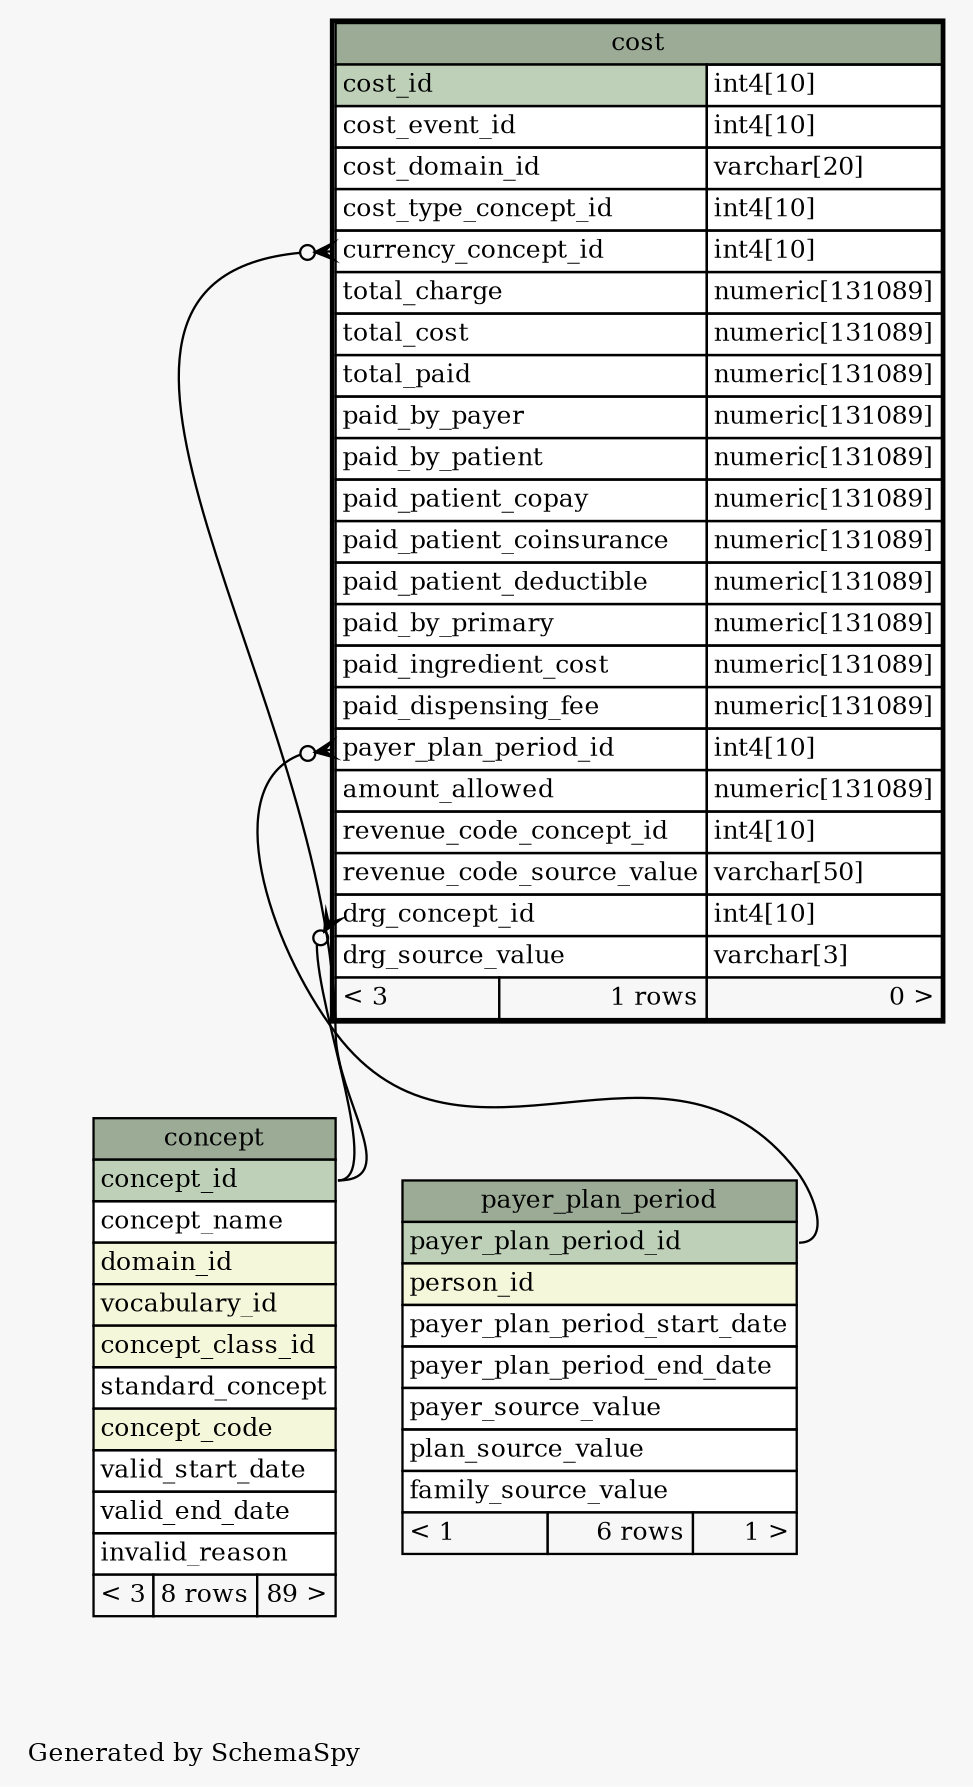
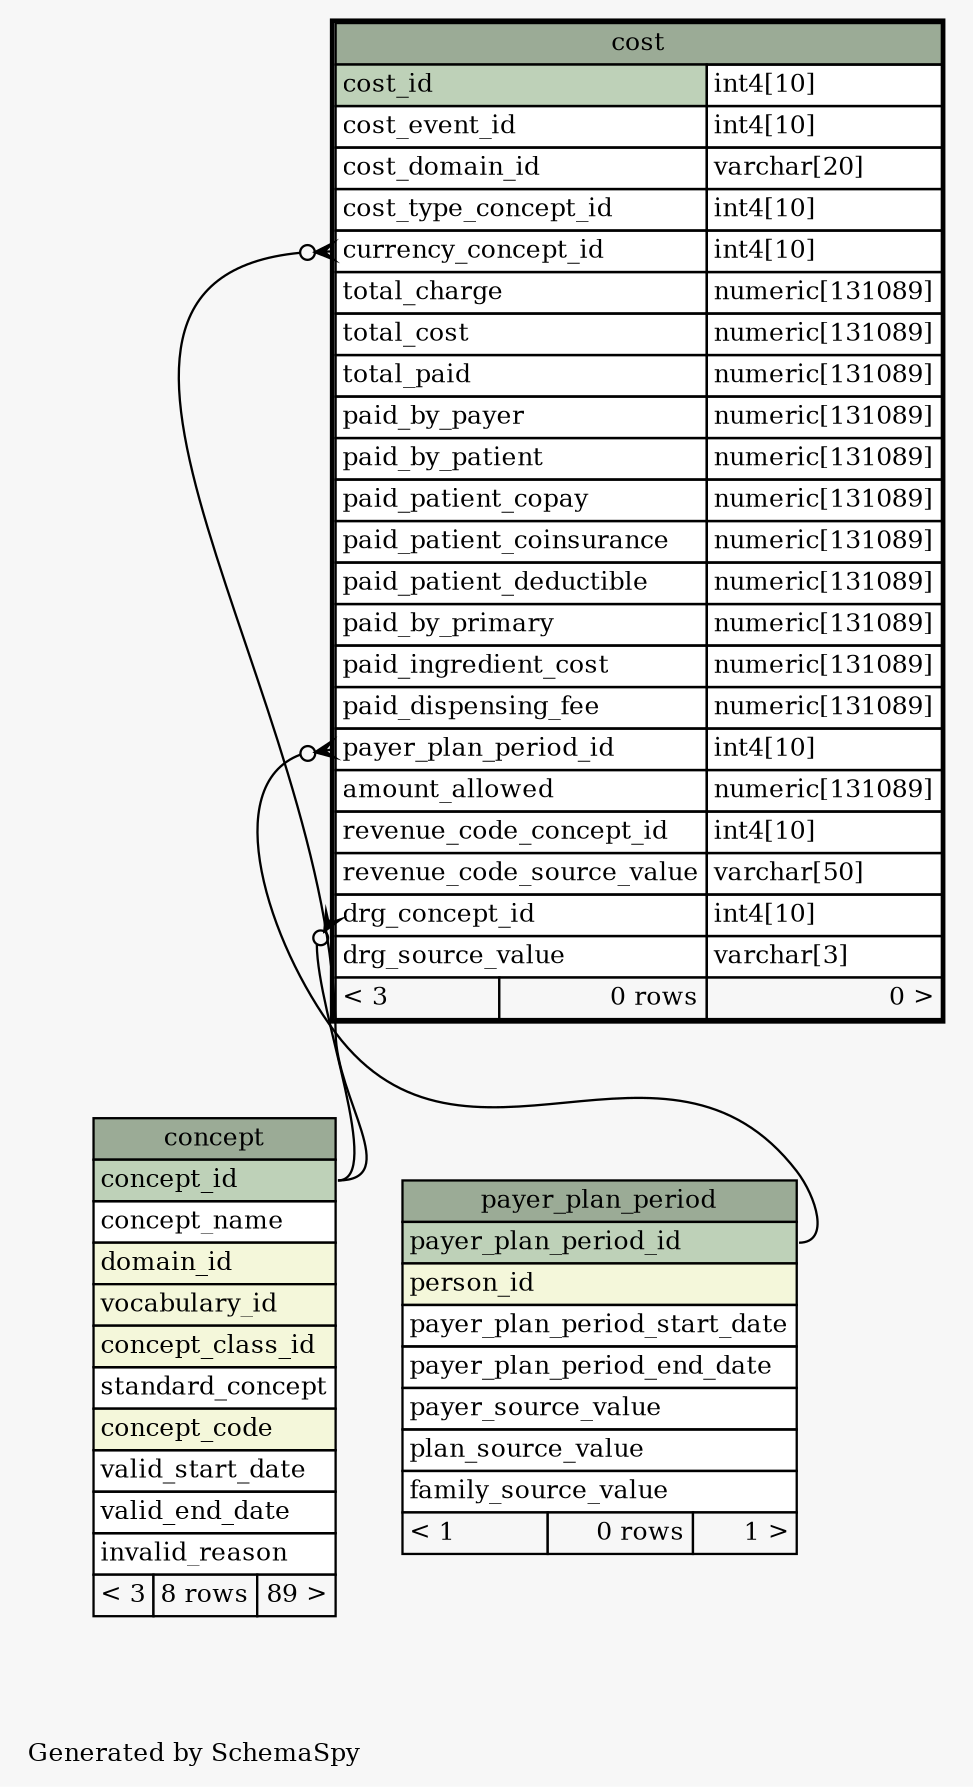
node "cost": text "1 rows" -> "0 rows"
node "payer_plan_period": text "6 rows" -> "0 rows"
